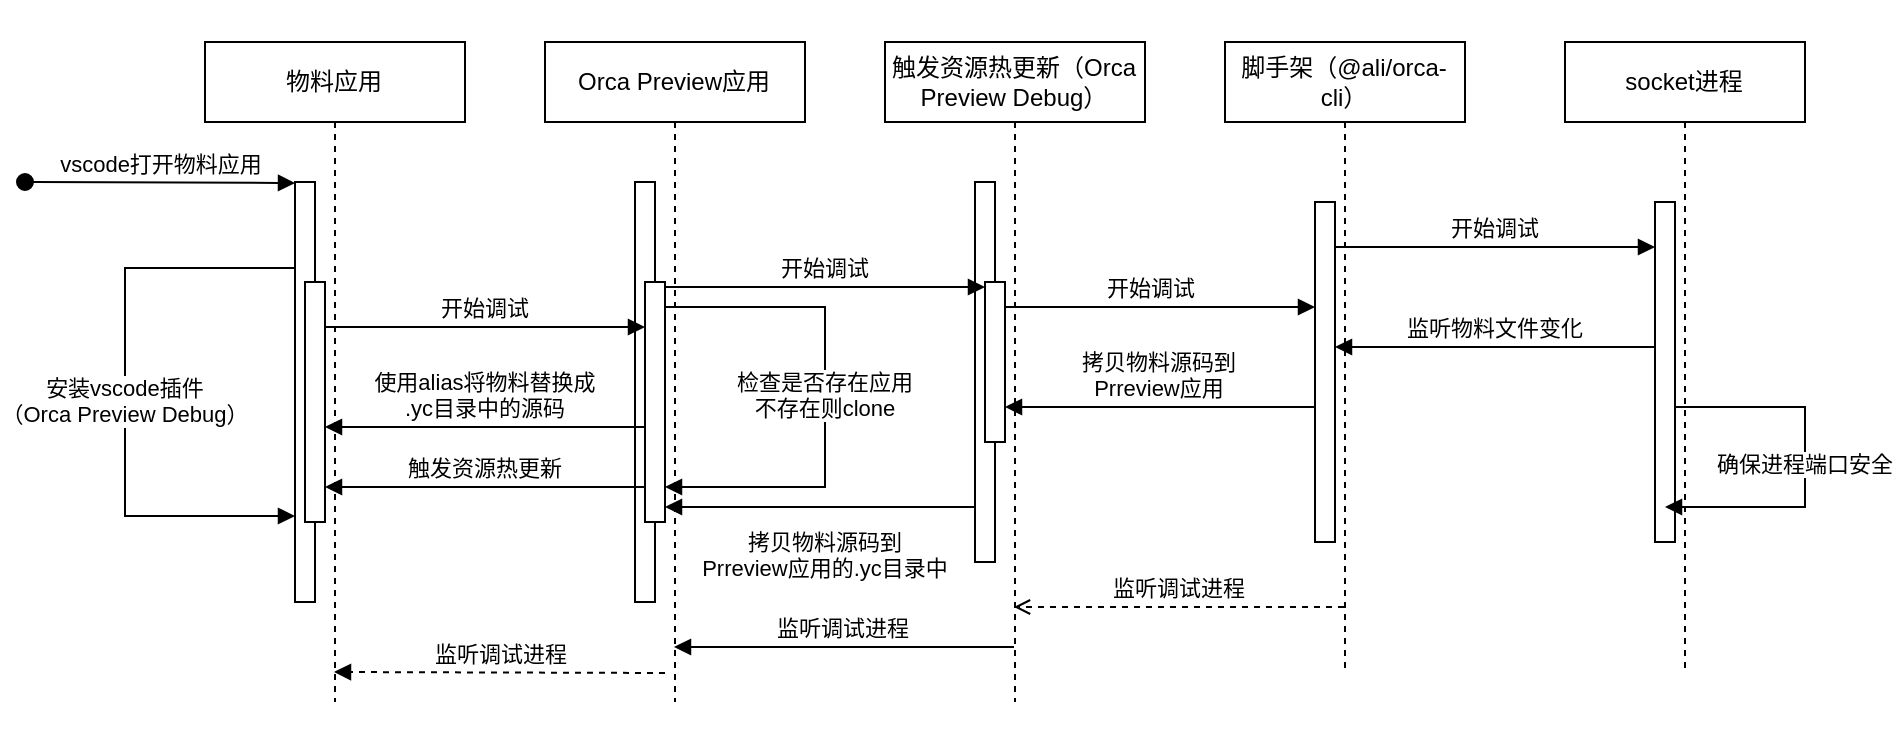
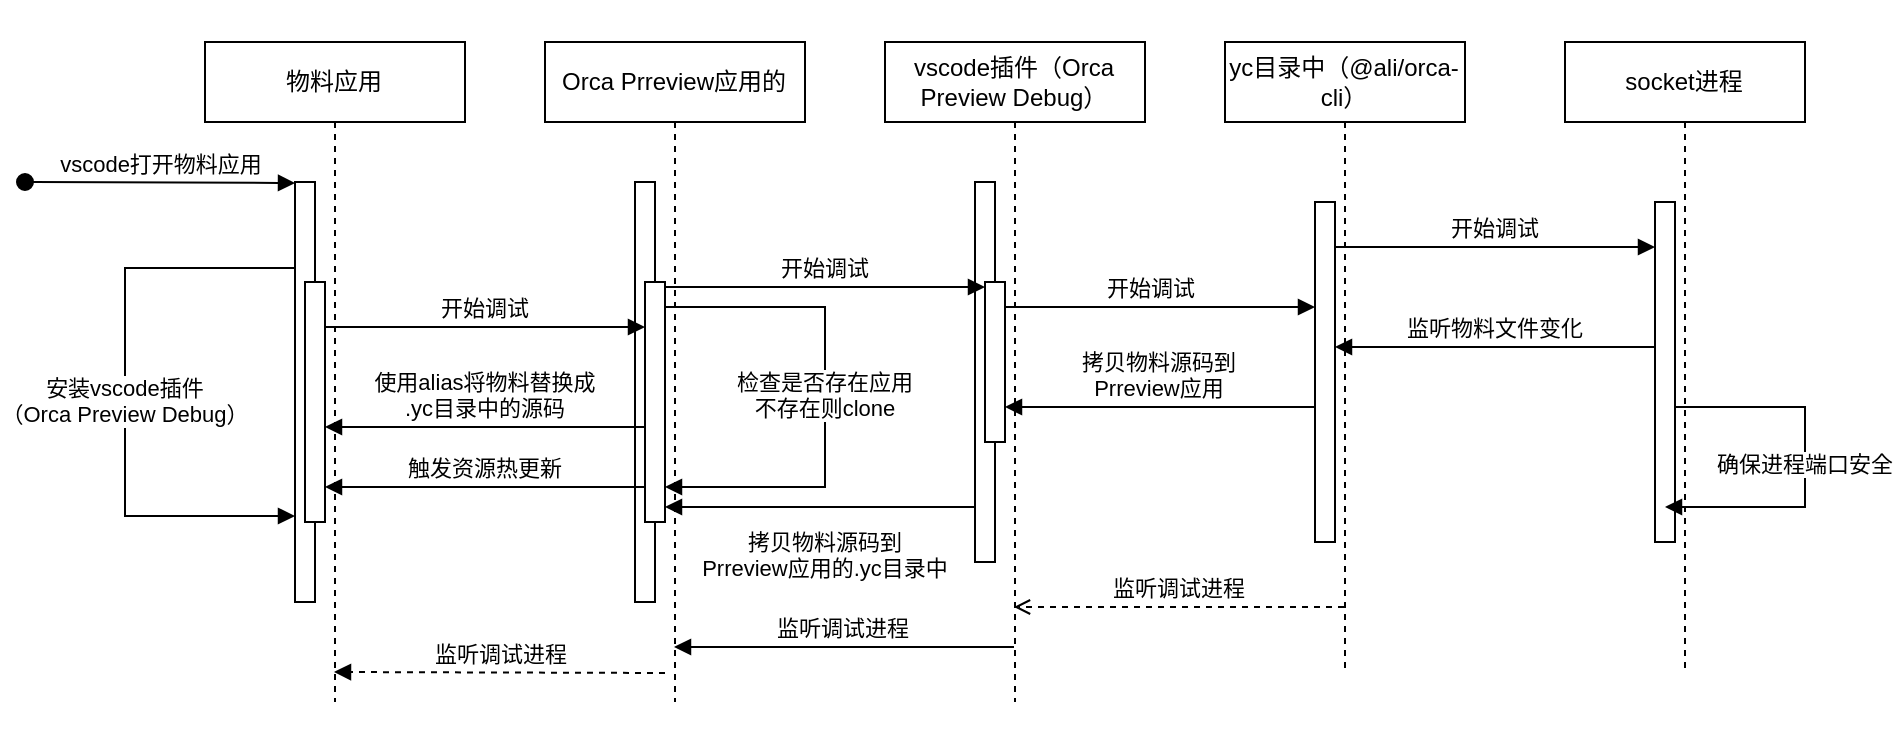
node "Orca Preview应用": label "Orca Preview应用" -> "Orca Prreview应用的"
node "触发资源热更新（Orca Preview Debug）": label "触发资源热更新（Orca Preview Debug）" -> "vscode插件（Orca Preview Debug）"
node "脚手架（@ali/orca-cli）": label "脚手架（@ali/orca-cli）" -> "yc目录中（@ali/orca-cli）"
